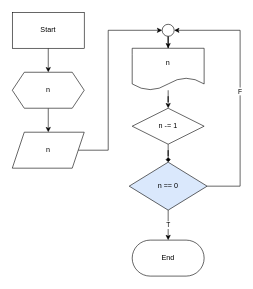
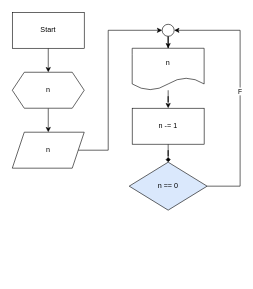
node "n -= 1": shape diamond -> rectangle
edge "n == 0" -> "End": removed, label "T"
node "End": removed
